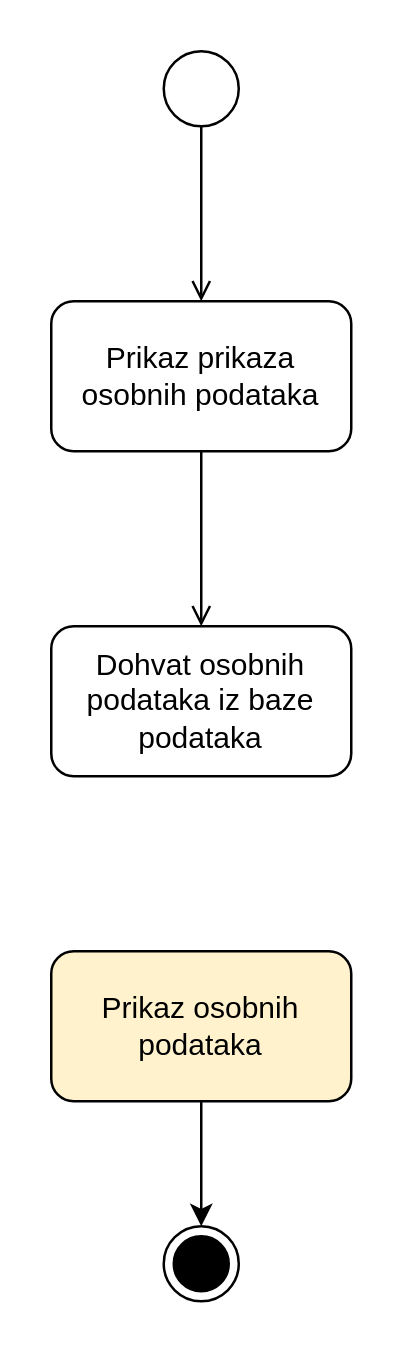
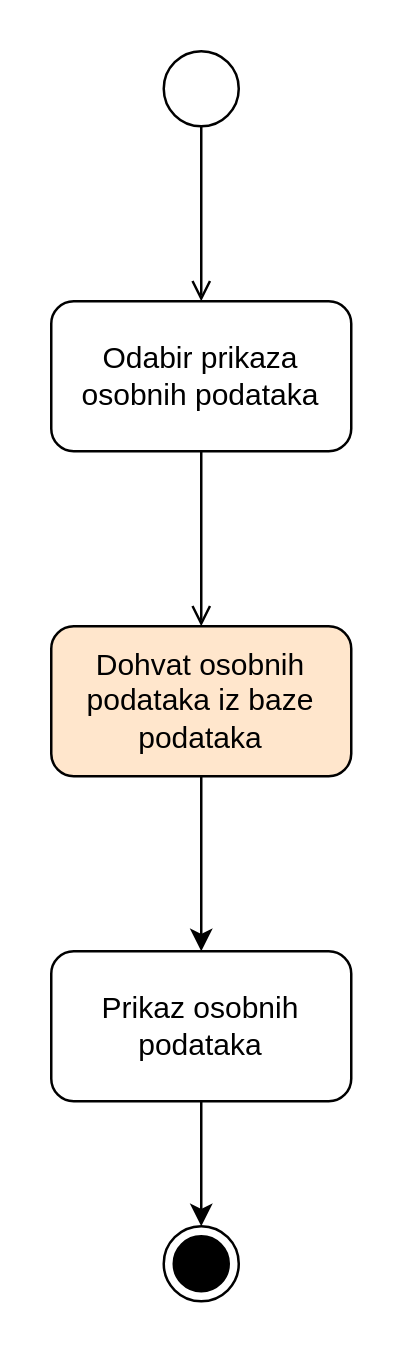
node "Prikaz prikaza osobnih podataka": label "Prikaz prikaza osobnih podataka" -> "Odabir prikaza osobnih podataka"
node "Dohvat osobnih podataka iz baze podataka": fillcolor #ffffff -> #ffe6cc
edge "Dohvat osobnih podataka iz baze podataka" -> "Prikaz osobnih podataka": added
node "Prikaz osobnih podataka": fillcolor #fff2cc -> #ffffff
